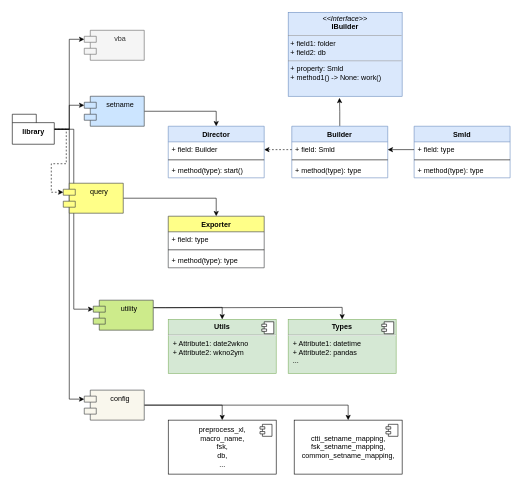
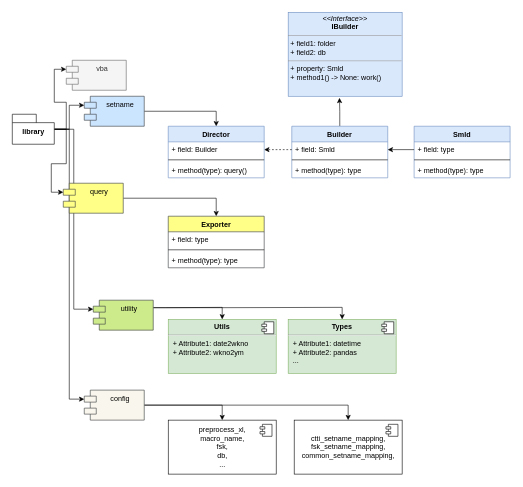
node "vba": moved (114, 45) -> (96, 75)
edge "library" -> "query": style dashed -> solid
node "+ method(type): start()": label "+ method(type): start()" -> "+ method(type): query()"
